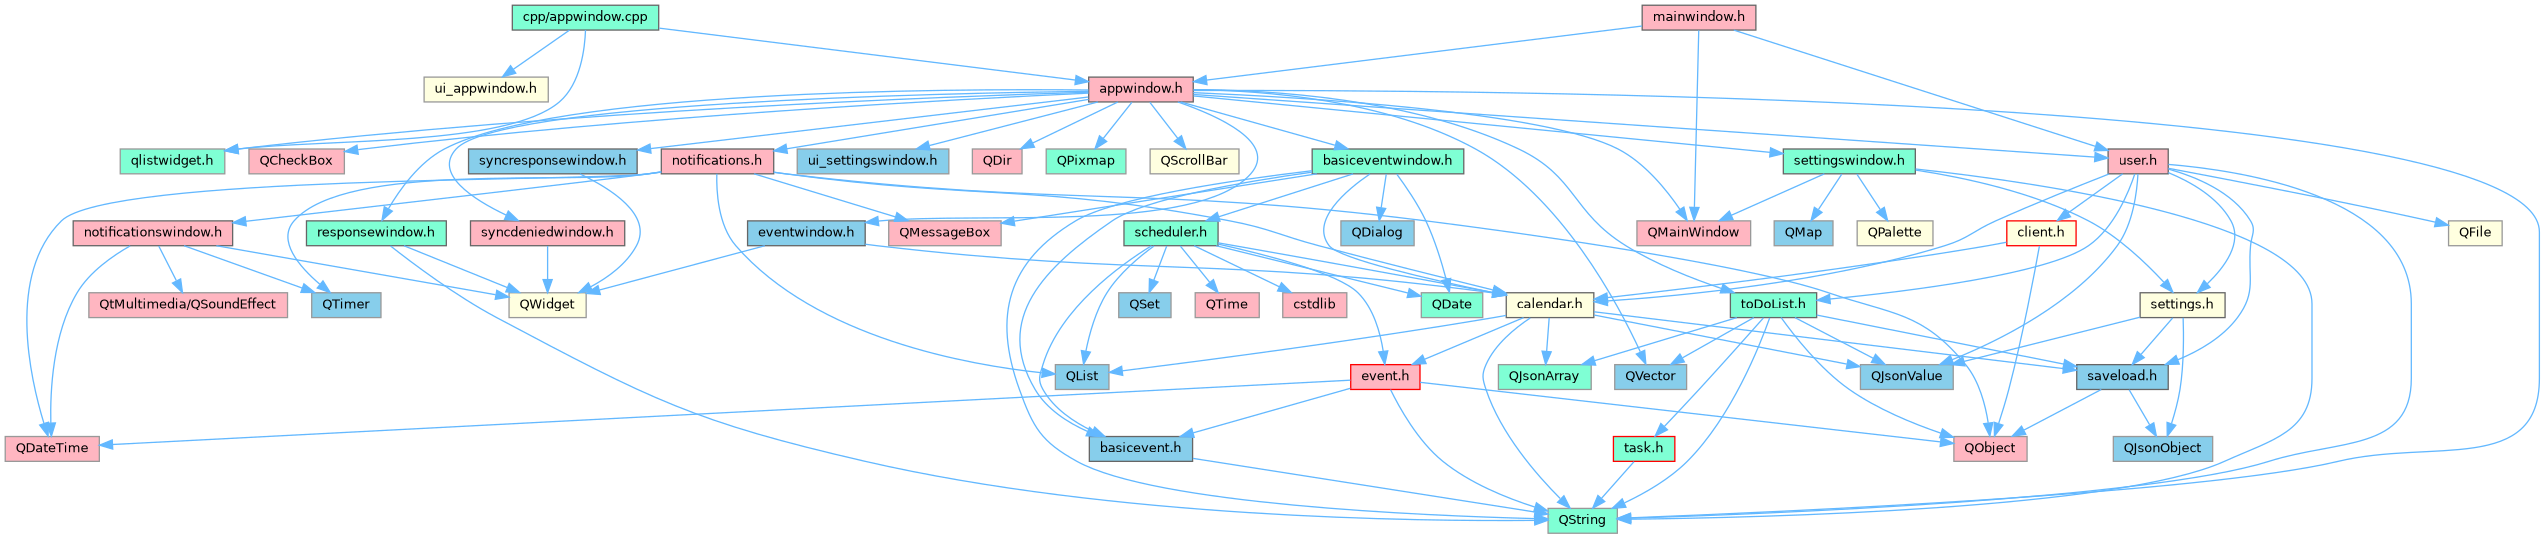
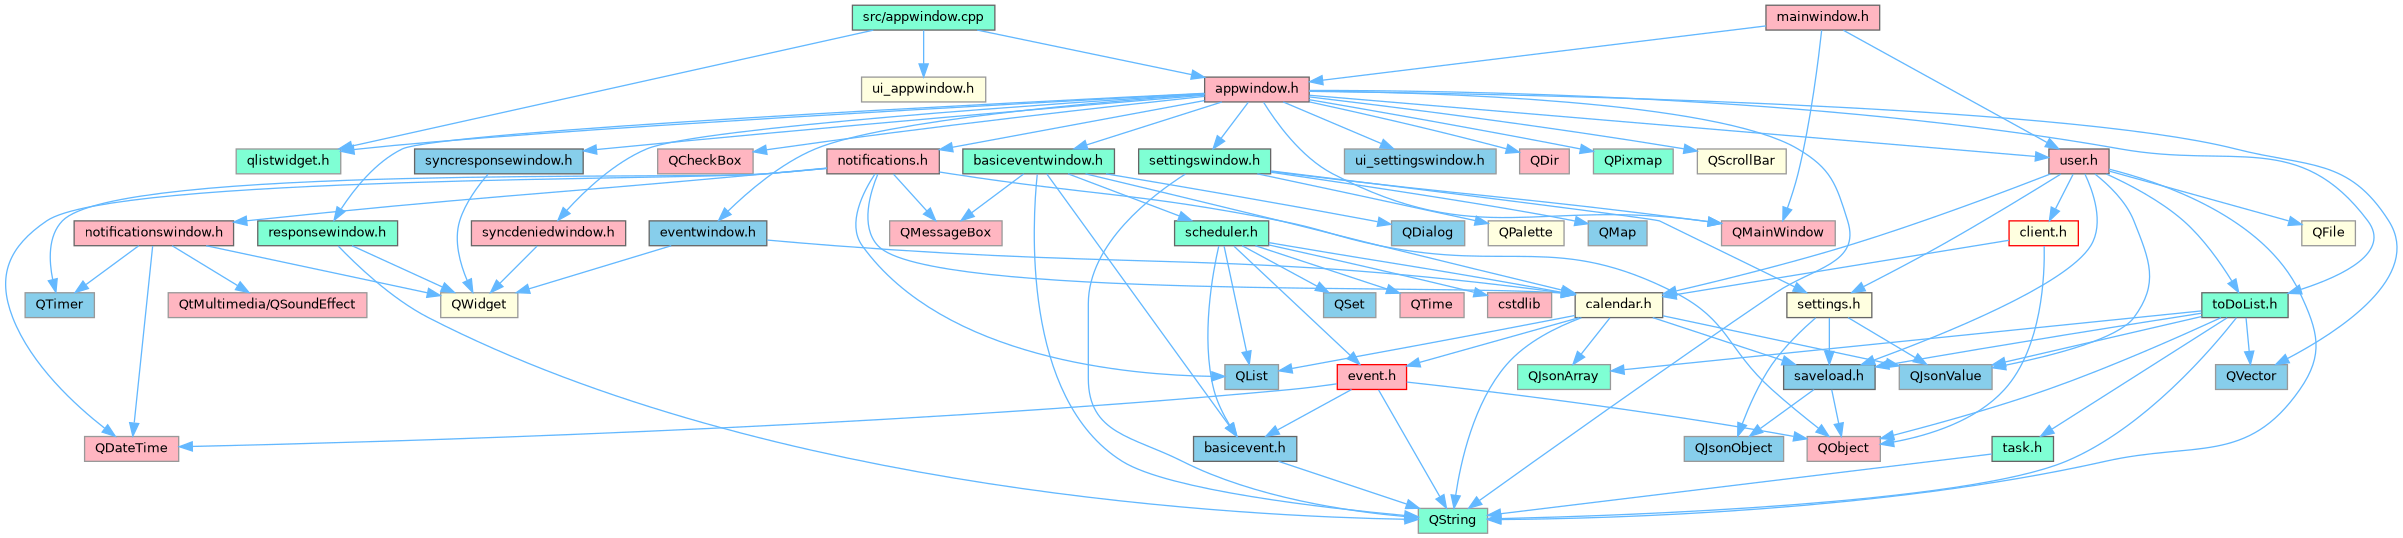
node "cpp/appwindow.cpp": label "cpp/appwindow.cpp" -> "src/appwindow.cpp"
node "QDate": removed
node "task.h": color red -> grey40
